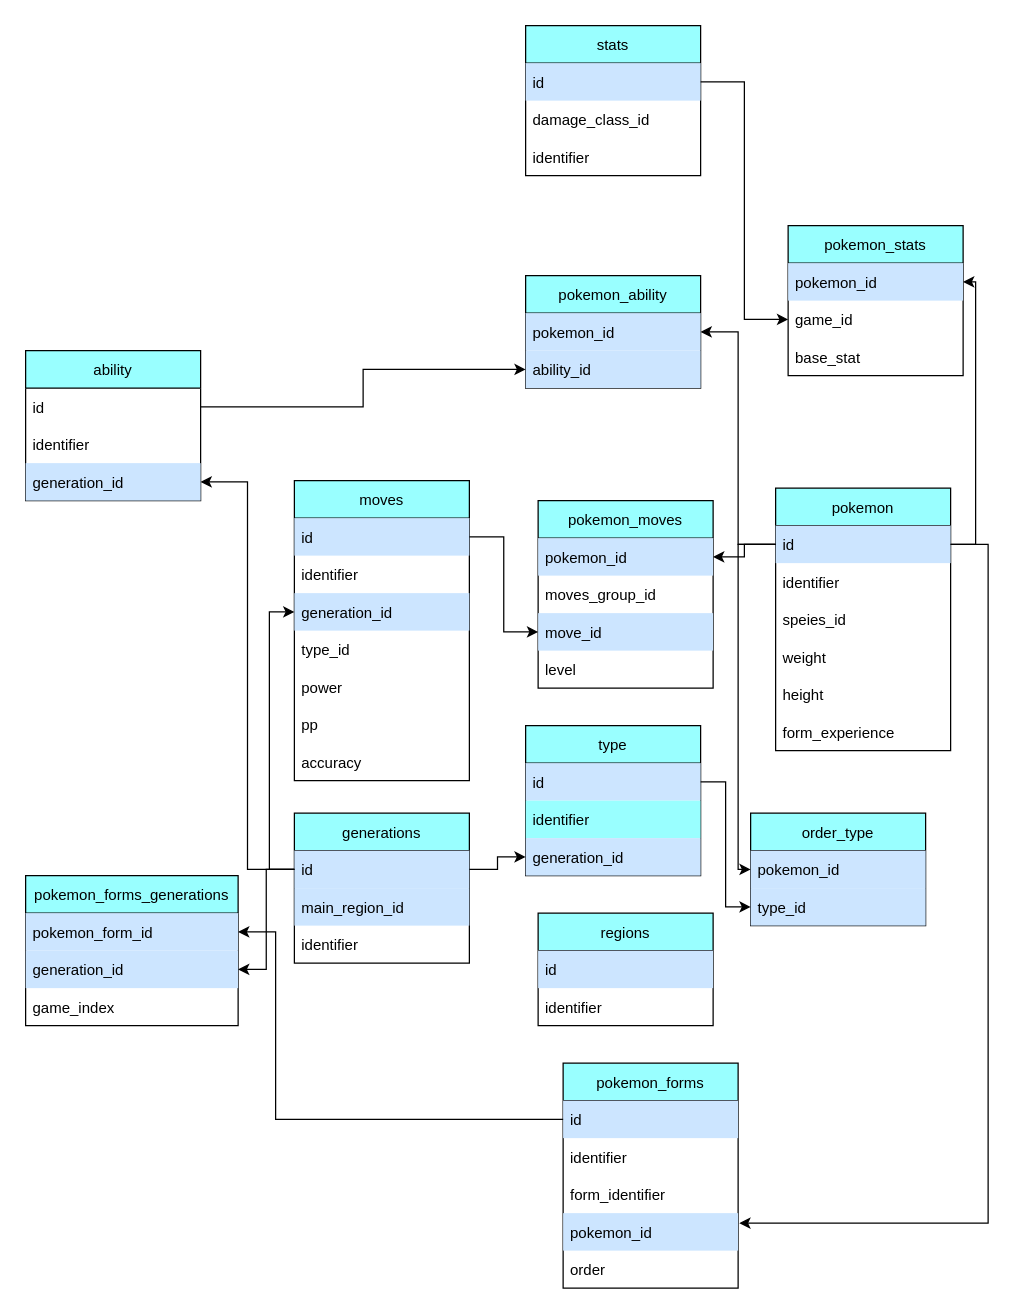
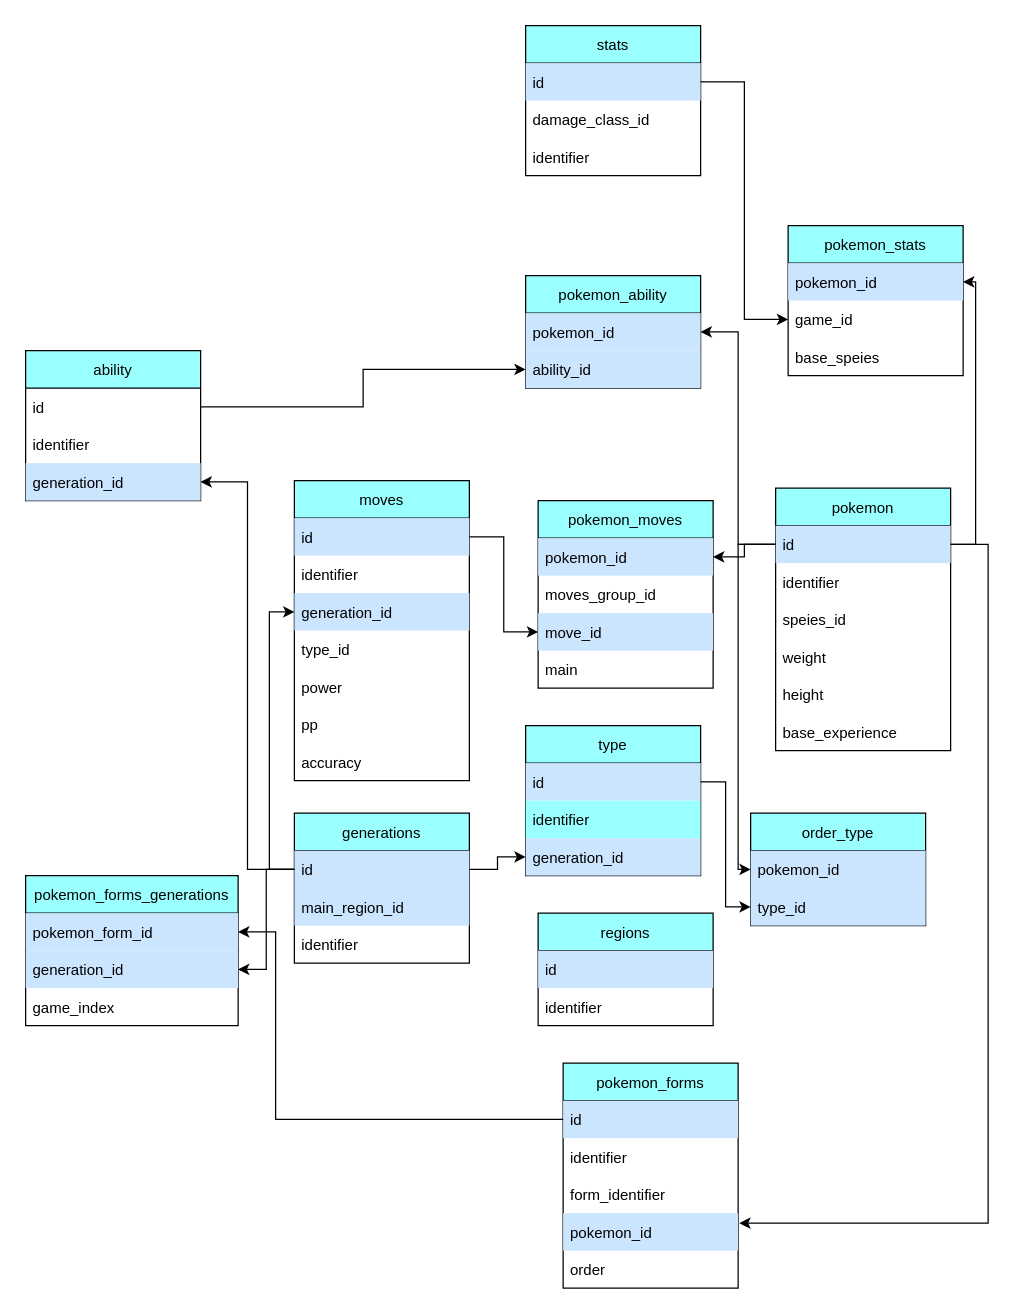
node "base_stat": label "base_stat" -> "base_speies"
node "level": label "level" -> "main"
node "form_experience": label "form_experience" -> "base_experience"
